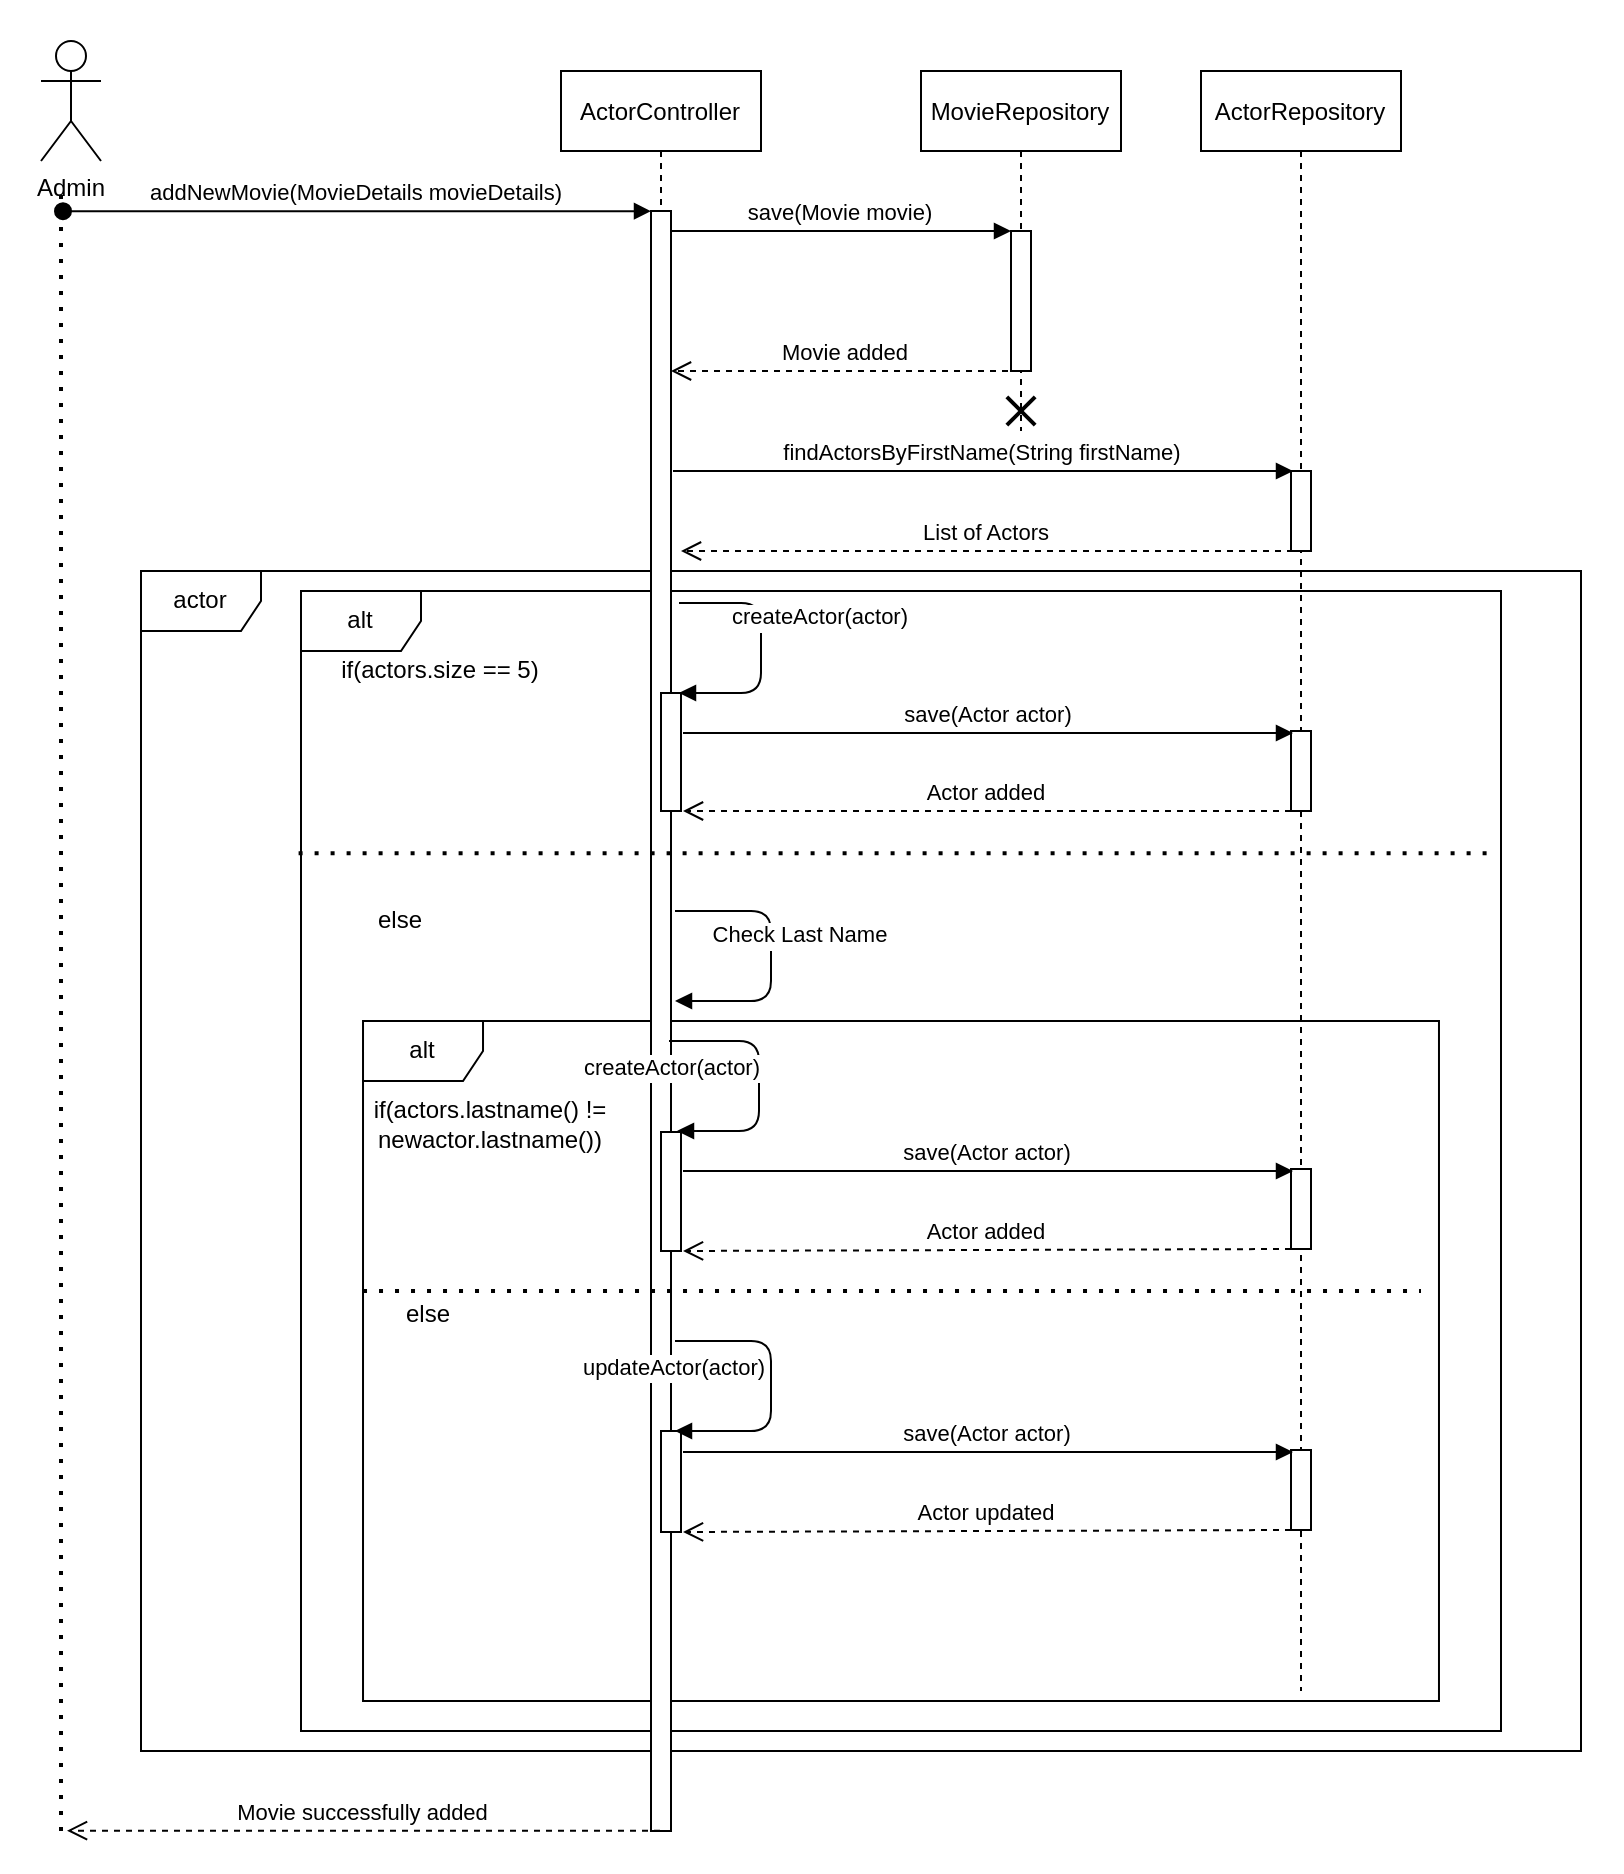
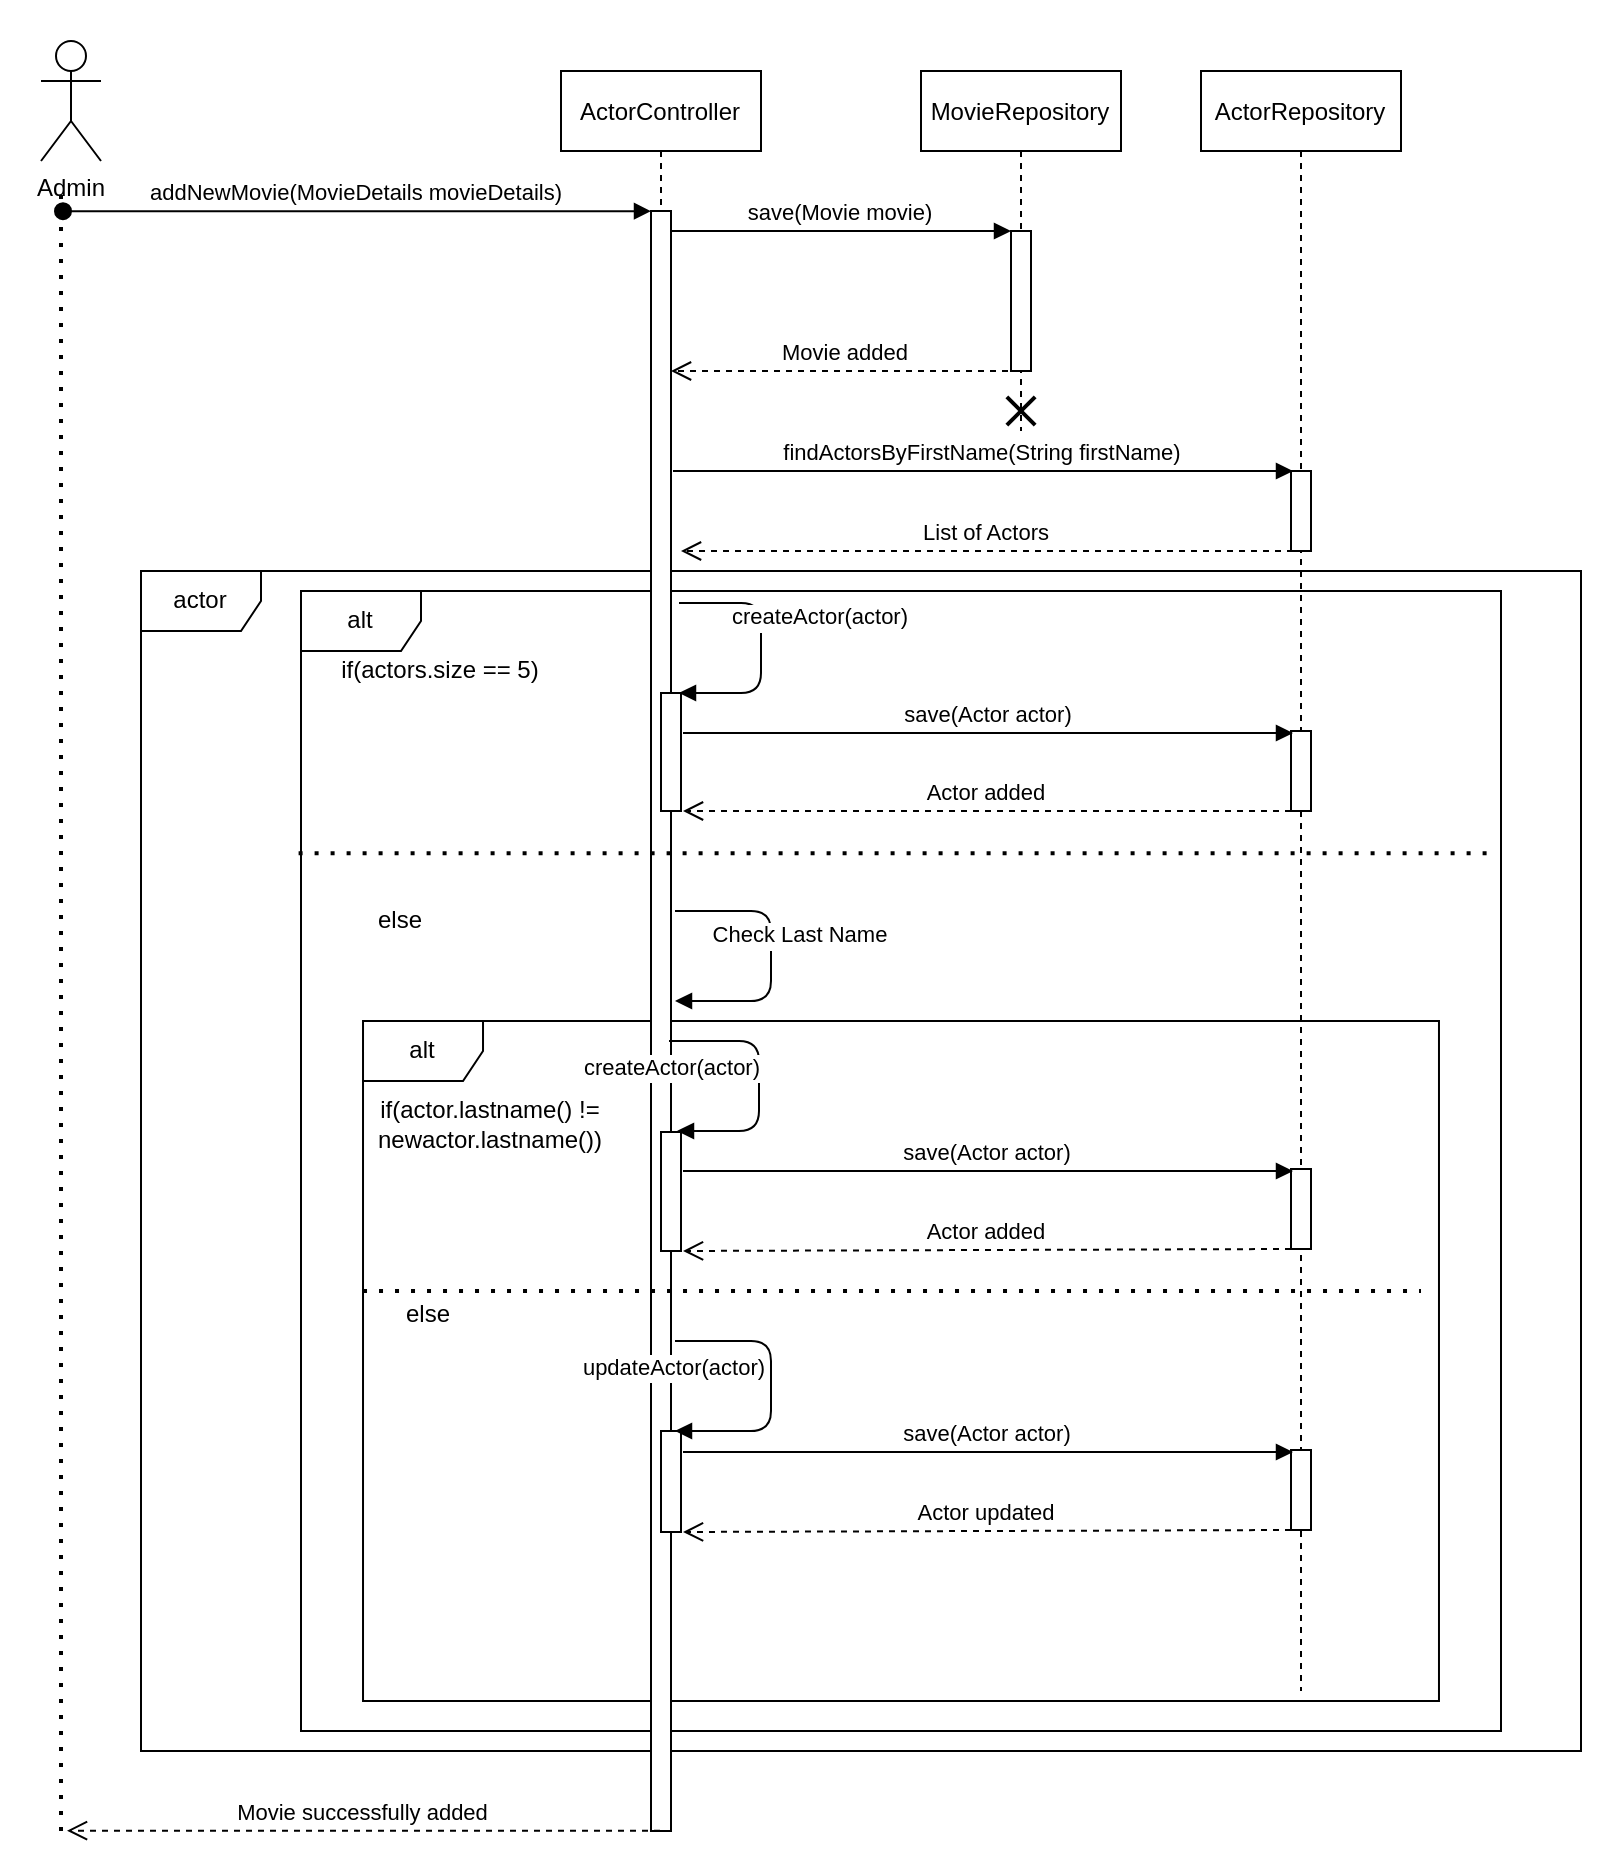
node "if(actors.lastname() != newactor.lastname())": label "if(actors.lastname() != newactor.lastname())" -> "if(actor.lastname() != newactor.lastname())"
